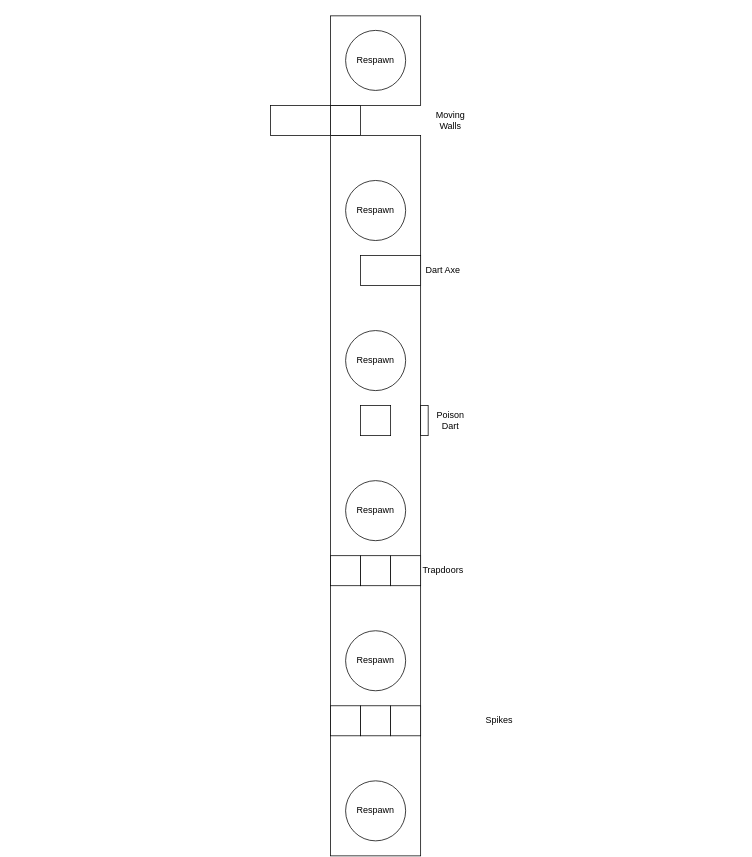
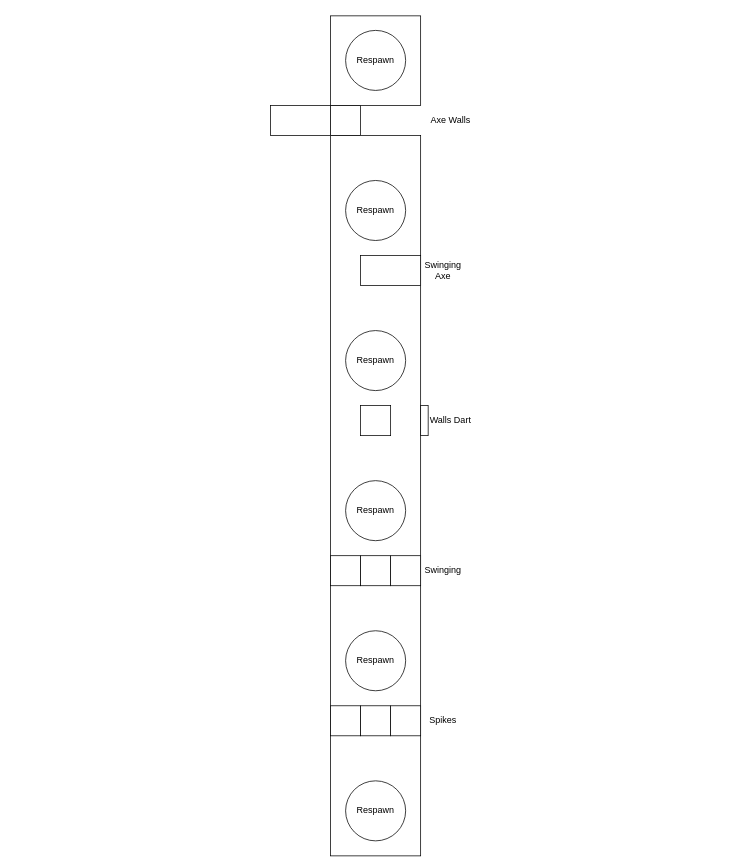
node "Moving Walls": label "Moving Walls" -> "Axe Walls"
node "Dart Axe": label "Dart Axe" -> "Swinging Axe"
node "Poison Dart": label "Poison Dart" -> "Walls Dart"
node "Trapdoors": label "Trapdoors" -> "Swinging"
node "Spikes": moved (499, 720) -> (443, 720)
